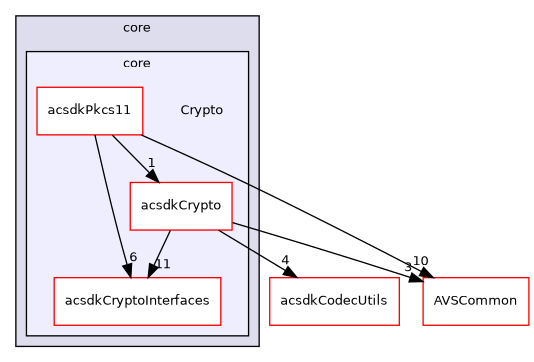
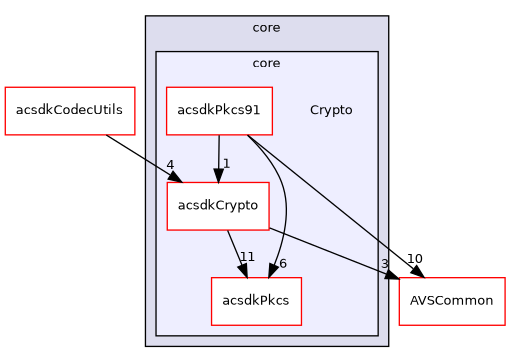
node "acsdkPkcs11": label "acsdkPkcs11" -> "acsdkPkcs91"
edge "acsdkCrypto" -> "acsdkCodecUtils": reversed
node "acsdkCryptoInterfaces": label "acsdkCryptoInterfaces" -> "acsdkPkcs"
